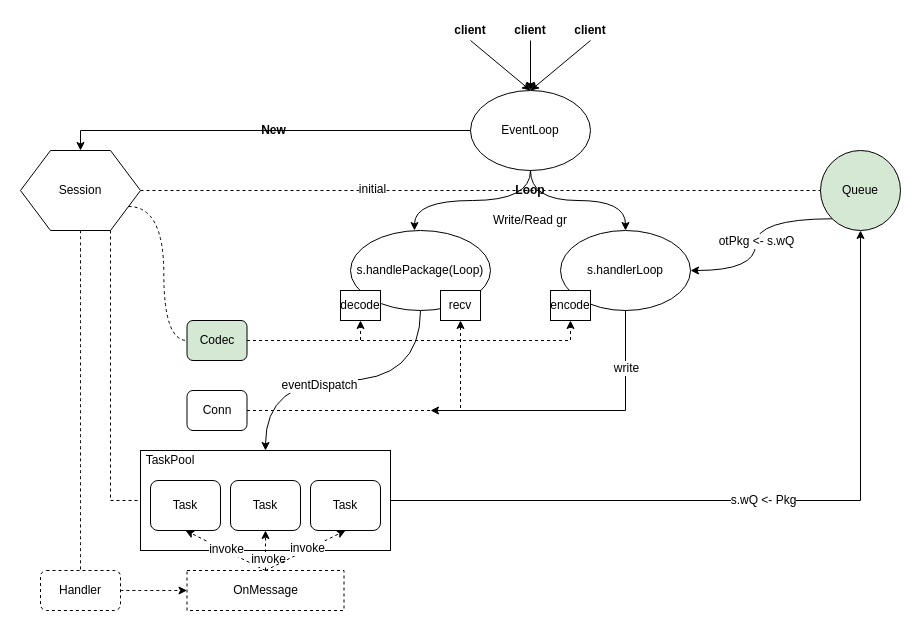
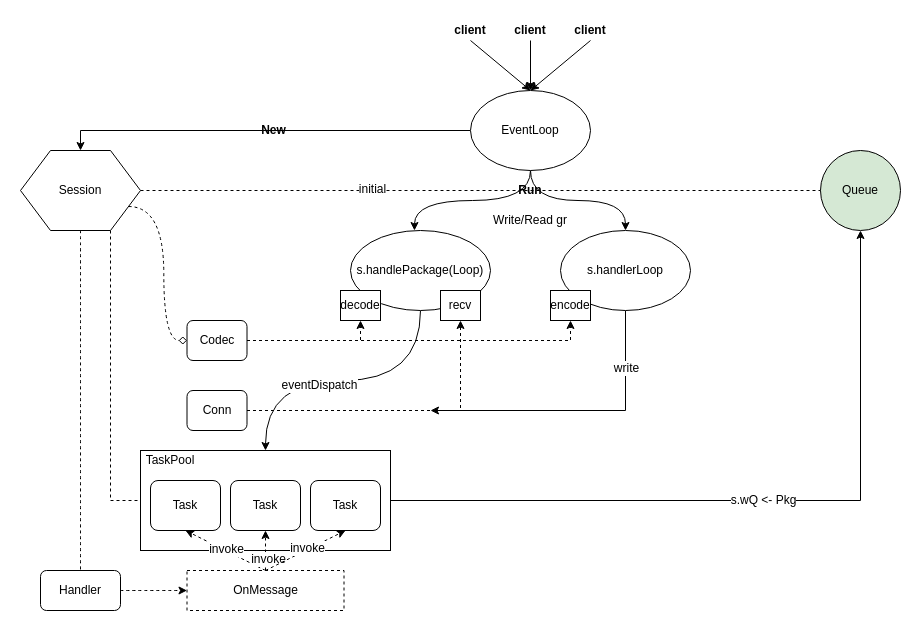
node "Loop": label "Loop" -> "Run"
edge "Queue" -> "s.handlerLoop": removed, label "otPkg <- s.wQ"
edge "Session" -- "Codec": arrowhead none -> diamond
node "Codec": fillcolor #d5e8d4 -> #ffffff
node "Handler": style dashed -> solid
